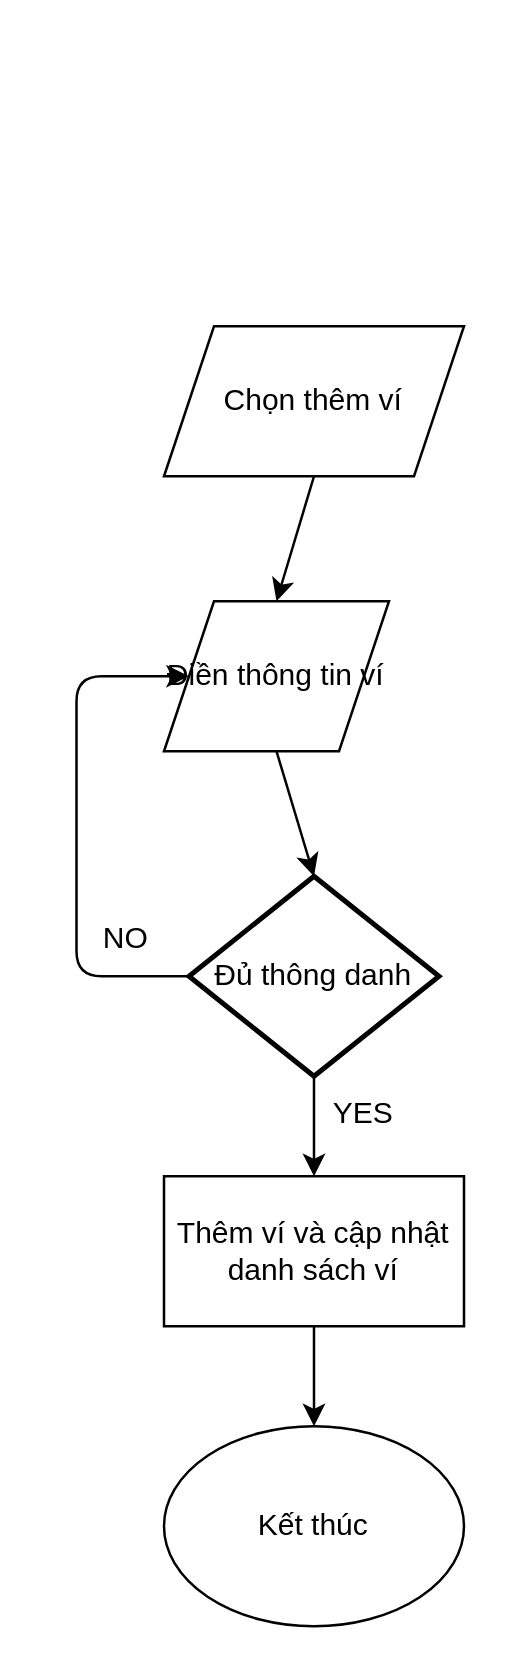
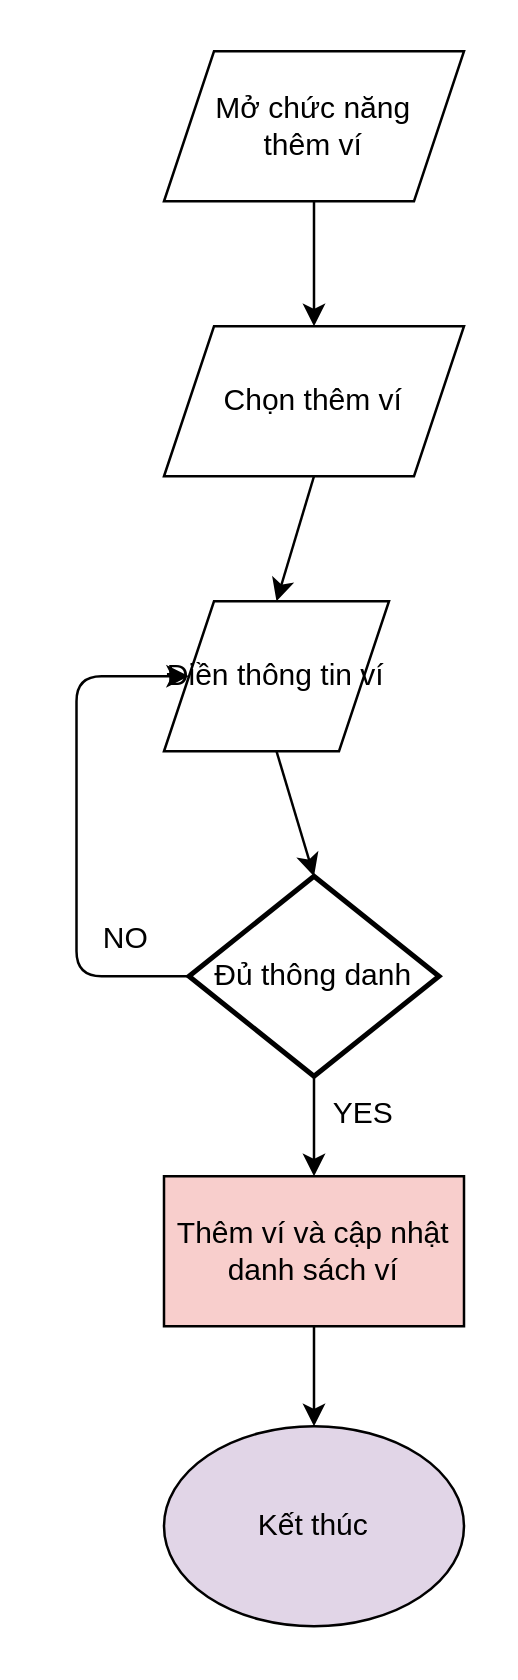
node "Mở chức năng thêm ví": added
edge "Mở chức năng thêm ví" -> "Chọn thêm ví": added
node "Thêm ví và cập nhật danh sách ví": fillcolor #ffffff -> #f8cecc
node "Kết thúc": fillcolor #ffffff -> #e1d5e7
